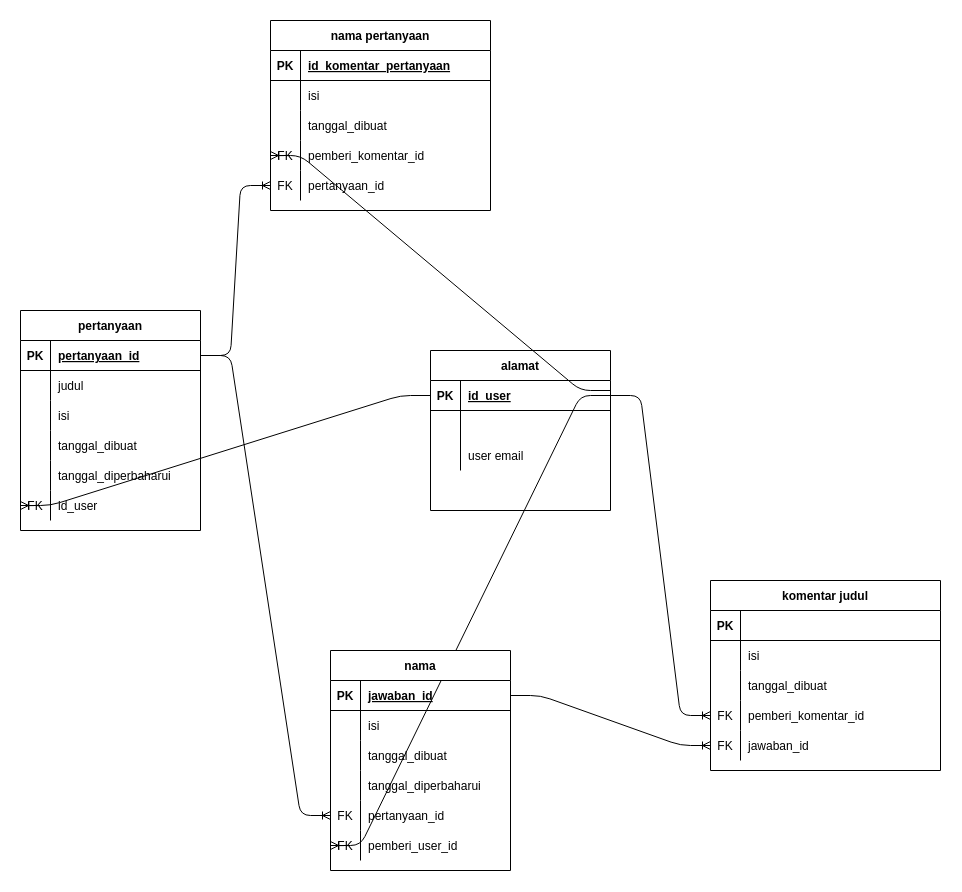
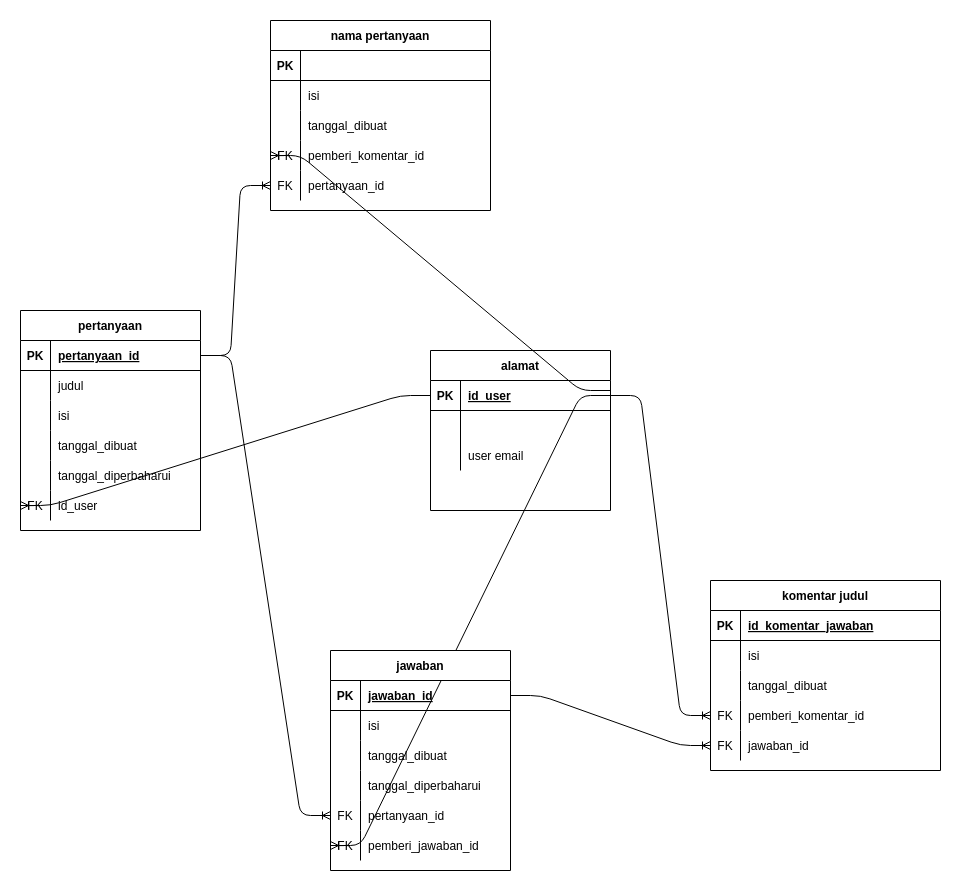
node "id_komentar_pertanyaan": removed
node "id_komentar_jawaban": added
node "nama": label "nama" -> "jawaban"
node "pemberi_user_id": label "pemberi_user_id" -> "pemberi_jawaban_id"
